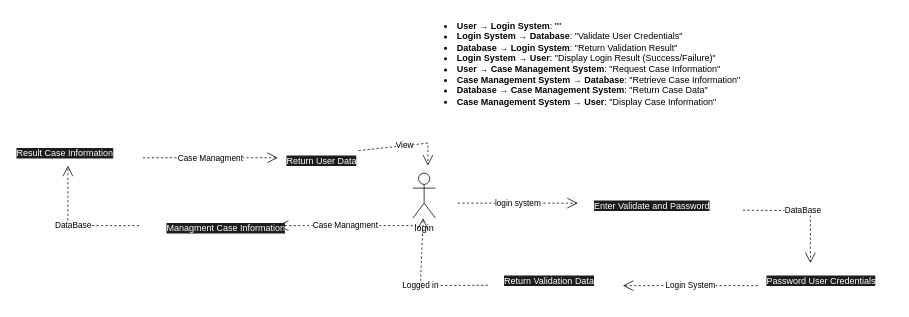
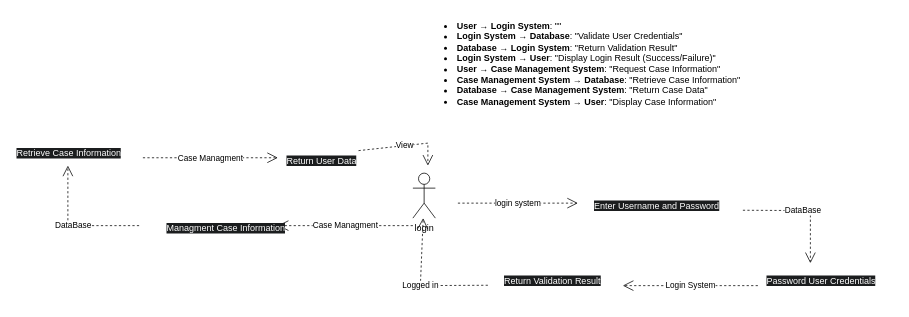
node "Result Case Information": label "Result Case Information" -> "Retrieve Case Information"
node "Enter Validate and Password": label "Enter Validate and Password" -> "Enter Username and Password"
node "Return Validation Data": label "Return Validation Data" -> "Return Validation Result"
